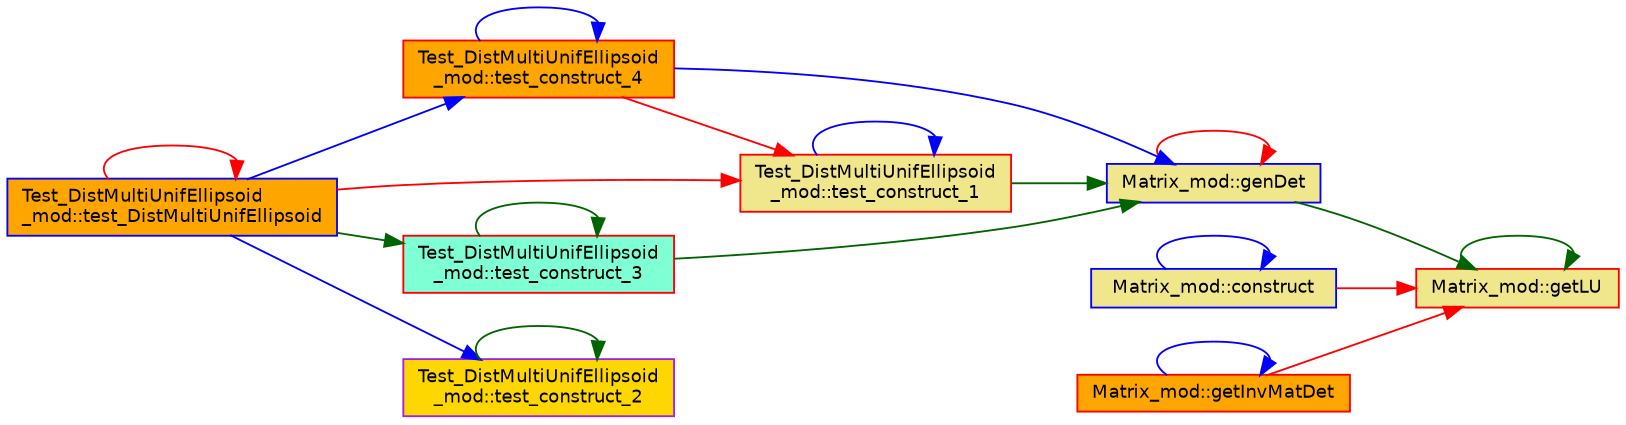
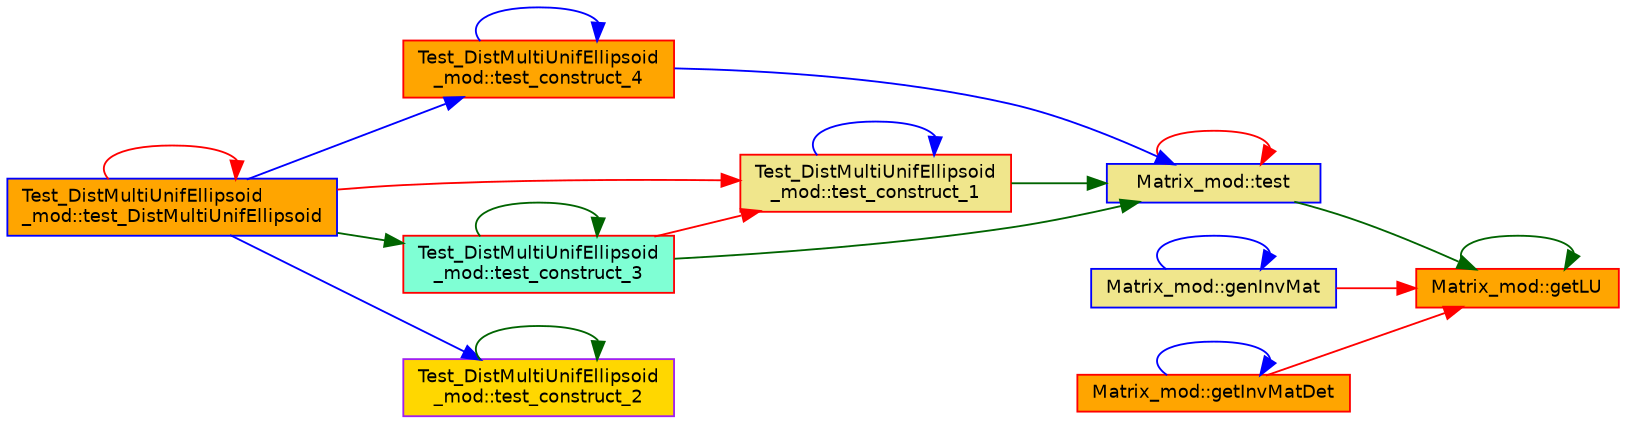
edge "Test_DistMultiUnifEllipsoid _mod::test_construct_4" -> "Test_DistMultiUnifEllipsoid _mod::test_construct_1": now "Test_DistMultiUnifEllipsoid _mod::test_construct_3" -> "Test_DistMultiUnifEllipsoid _mod::test_construct_1"
node "Matrix_mod::genDet": label "Matrix_mod::genDet" -> "Matrix_mod::test"
node "Matrix_mod::construct": label "Matrix_mod::construct" -> "Matrix_mod::genInvMat"
node "Matrix_mod::getLU": fillcolor khaki -> orange
